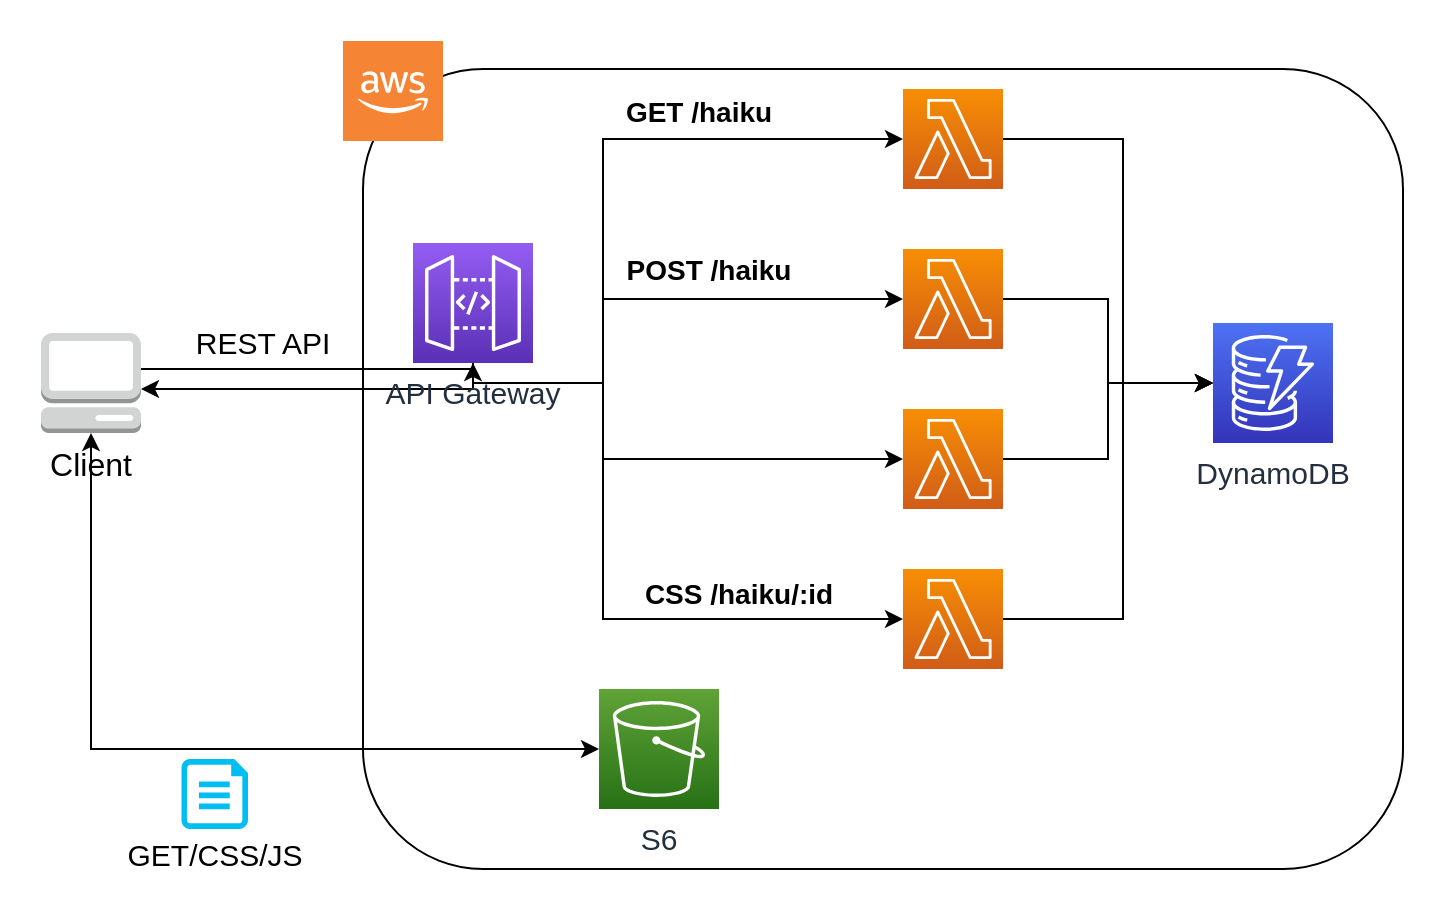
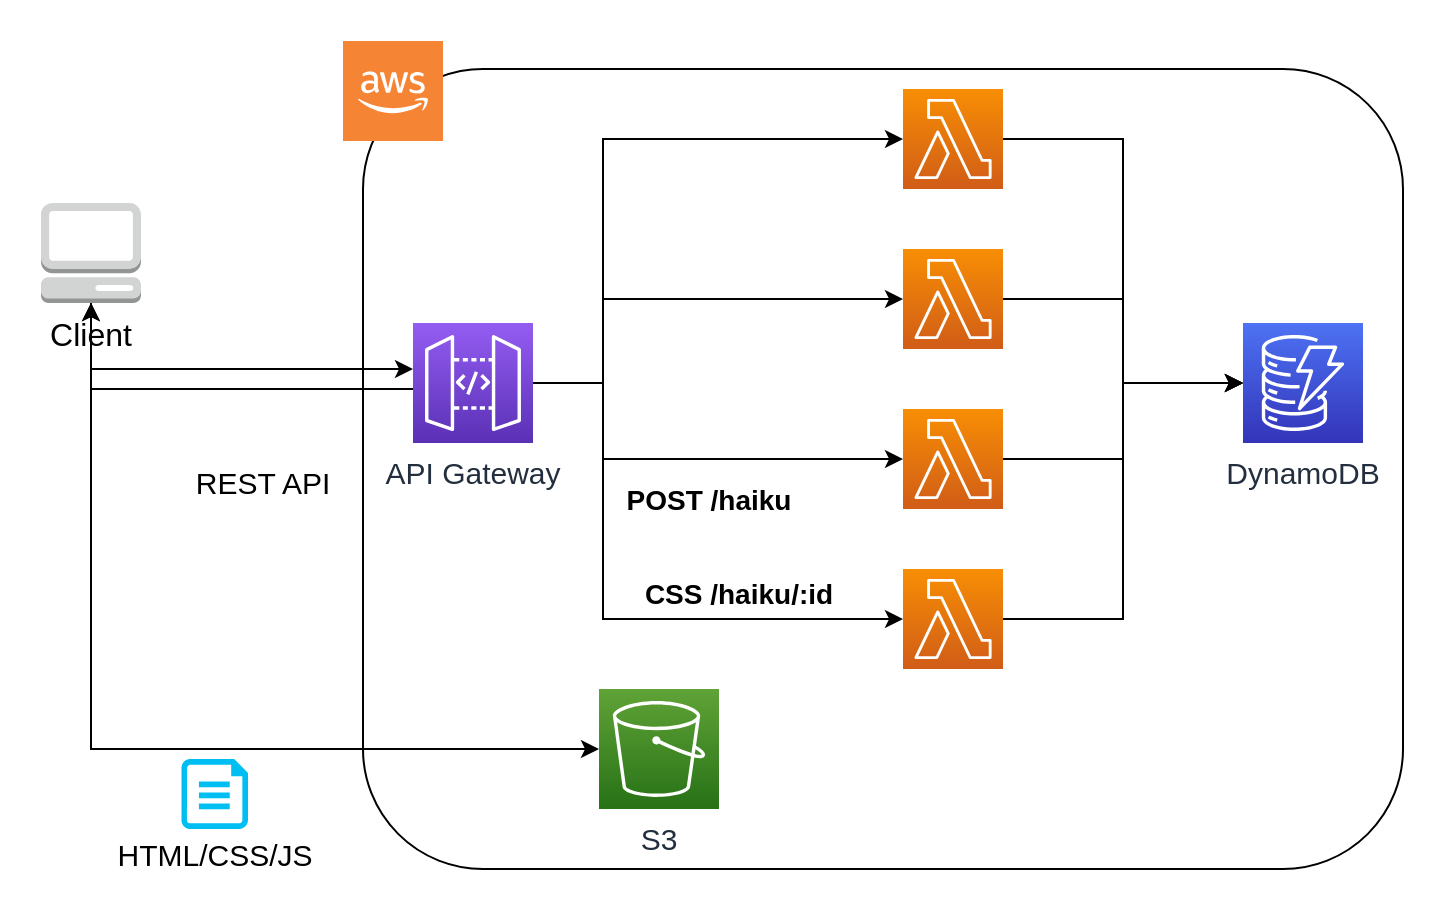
node "GET /haiku": removed
node "POST /haiku": moved (709, 271) -> (709, 501)
node "API Gateway": moved (473, 303) -> (473, 383)
node "REST API": moved (263, 343) -> (263, 483)
node "Client": moved (91, 383) -> (91, 253)
node "DynamoDB": moved (1273, 383) -> (1303, 383)
node "S6": label "S6" -> "S3"
node "GET/CSS/JS": label "GET/CSS/JS" -> "HTML/CSS/JS"
